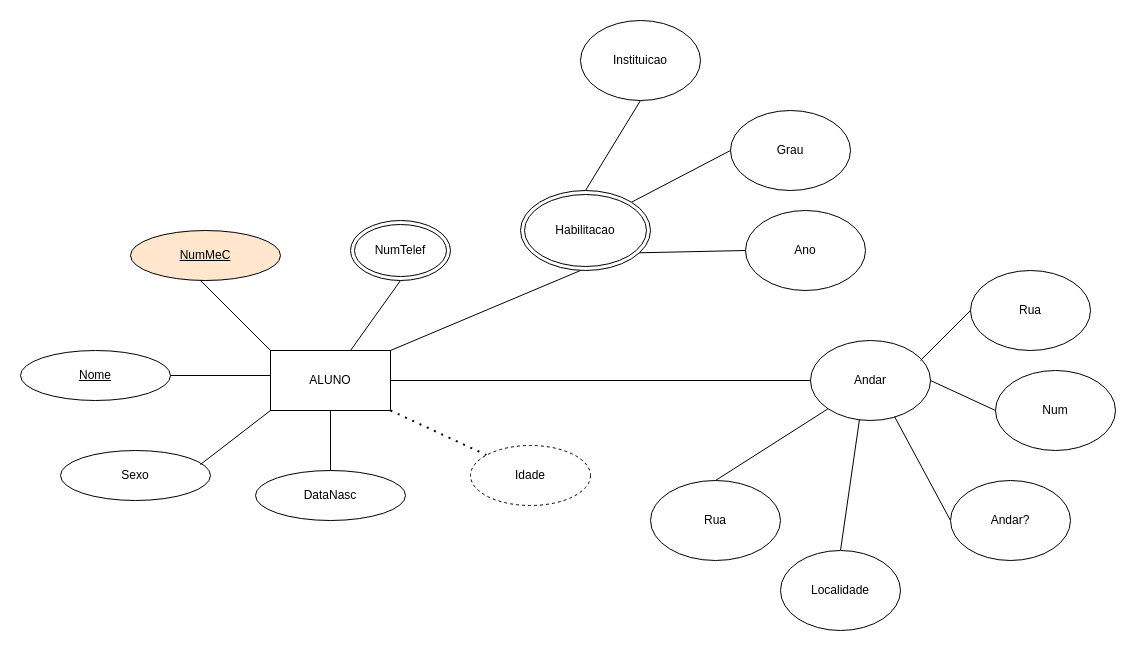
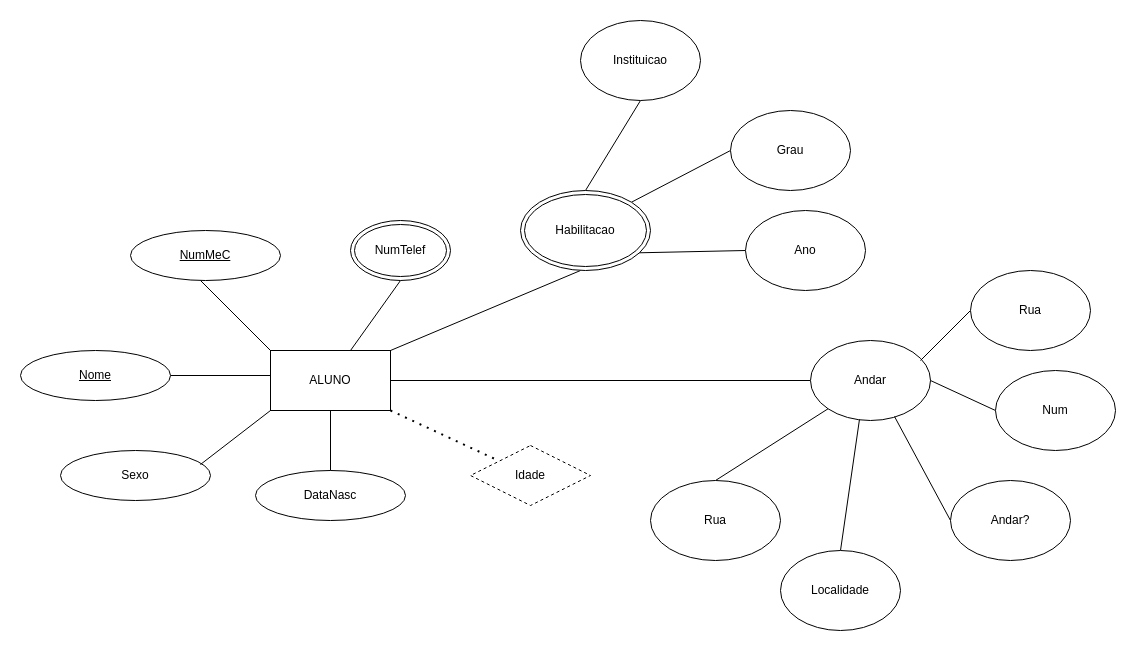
node "NumMeC": fillcolor #ffe6cc -> #ffffff
node "Idade": shape ellipse -> diamond
